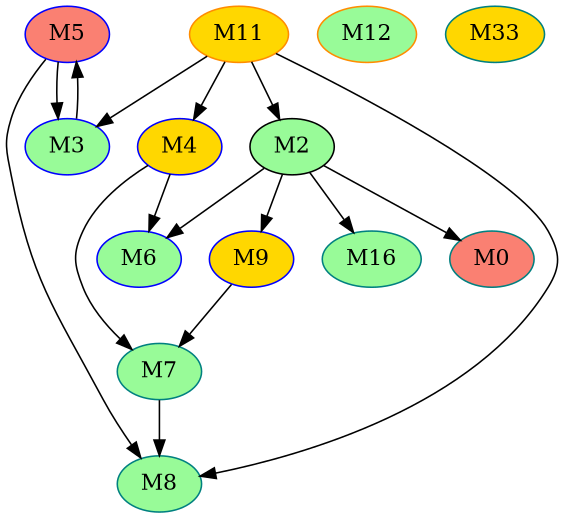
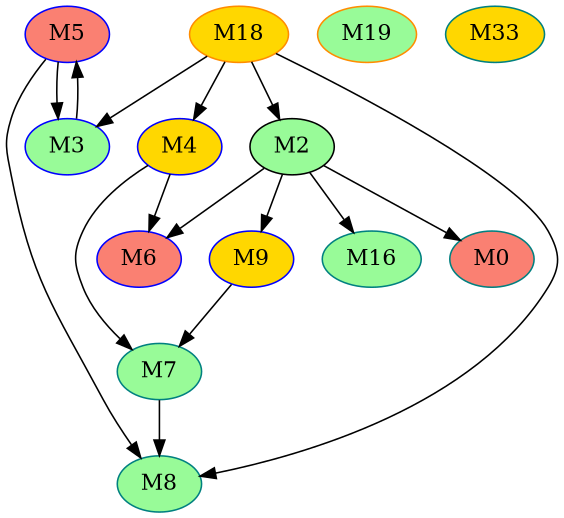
node "M11": label "M11" -> "M18"
node "M12": label "M12" -> "M19"
node "M6": fillcolor palegreen -> salmon
